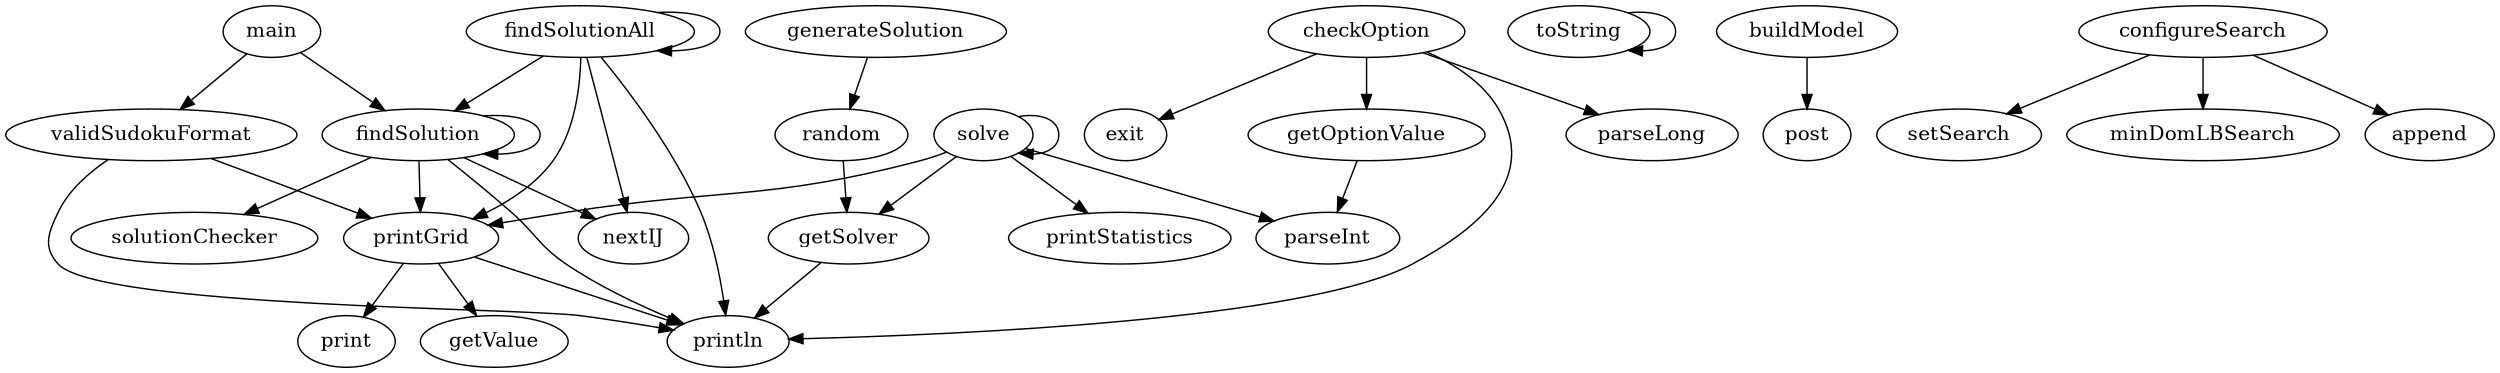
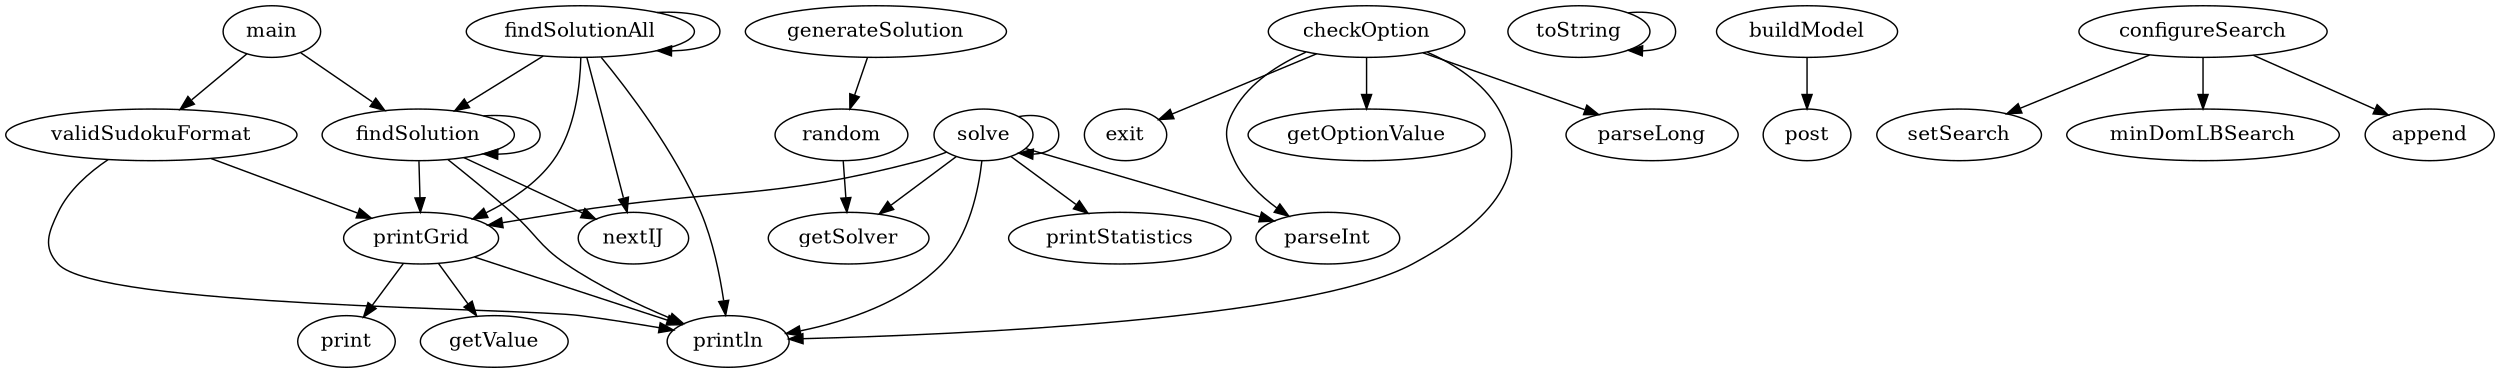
edge "getOptionValue" -> "parseInt": now "checkOption" -> "parseInt"
node "solutionChecker": removed
edge "getSolver" -> "println": now "solve" -> "println"
